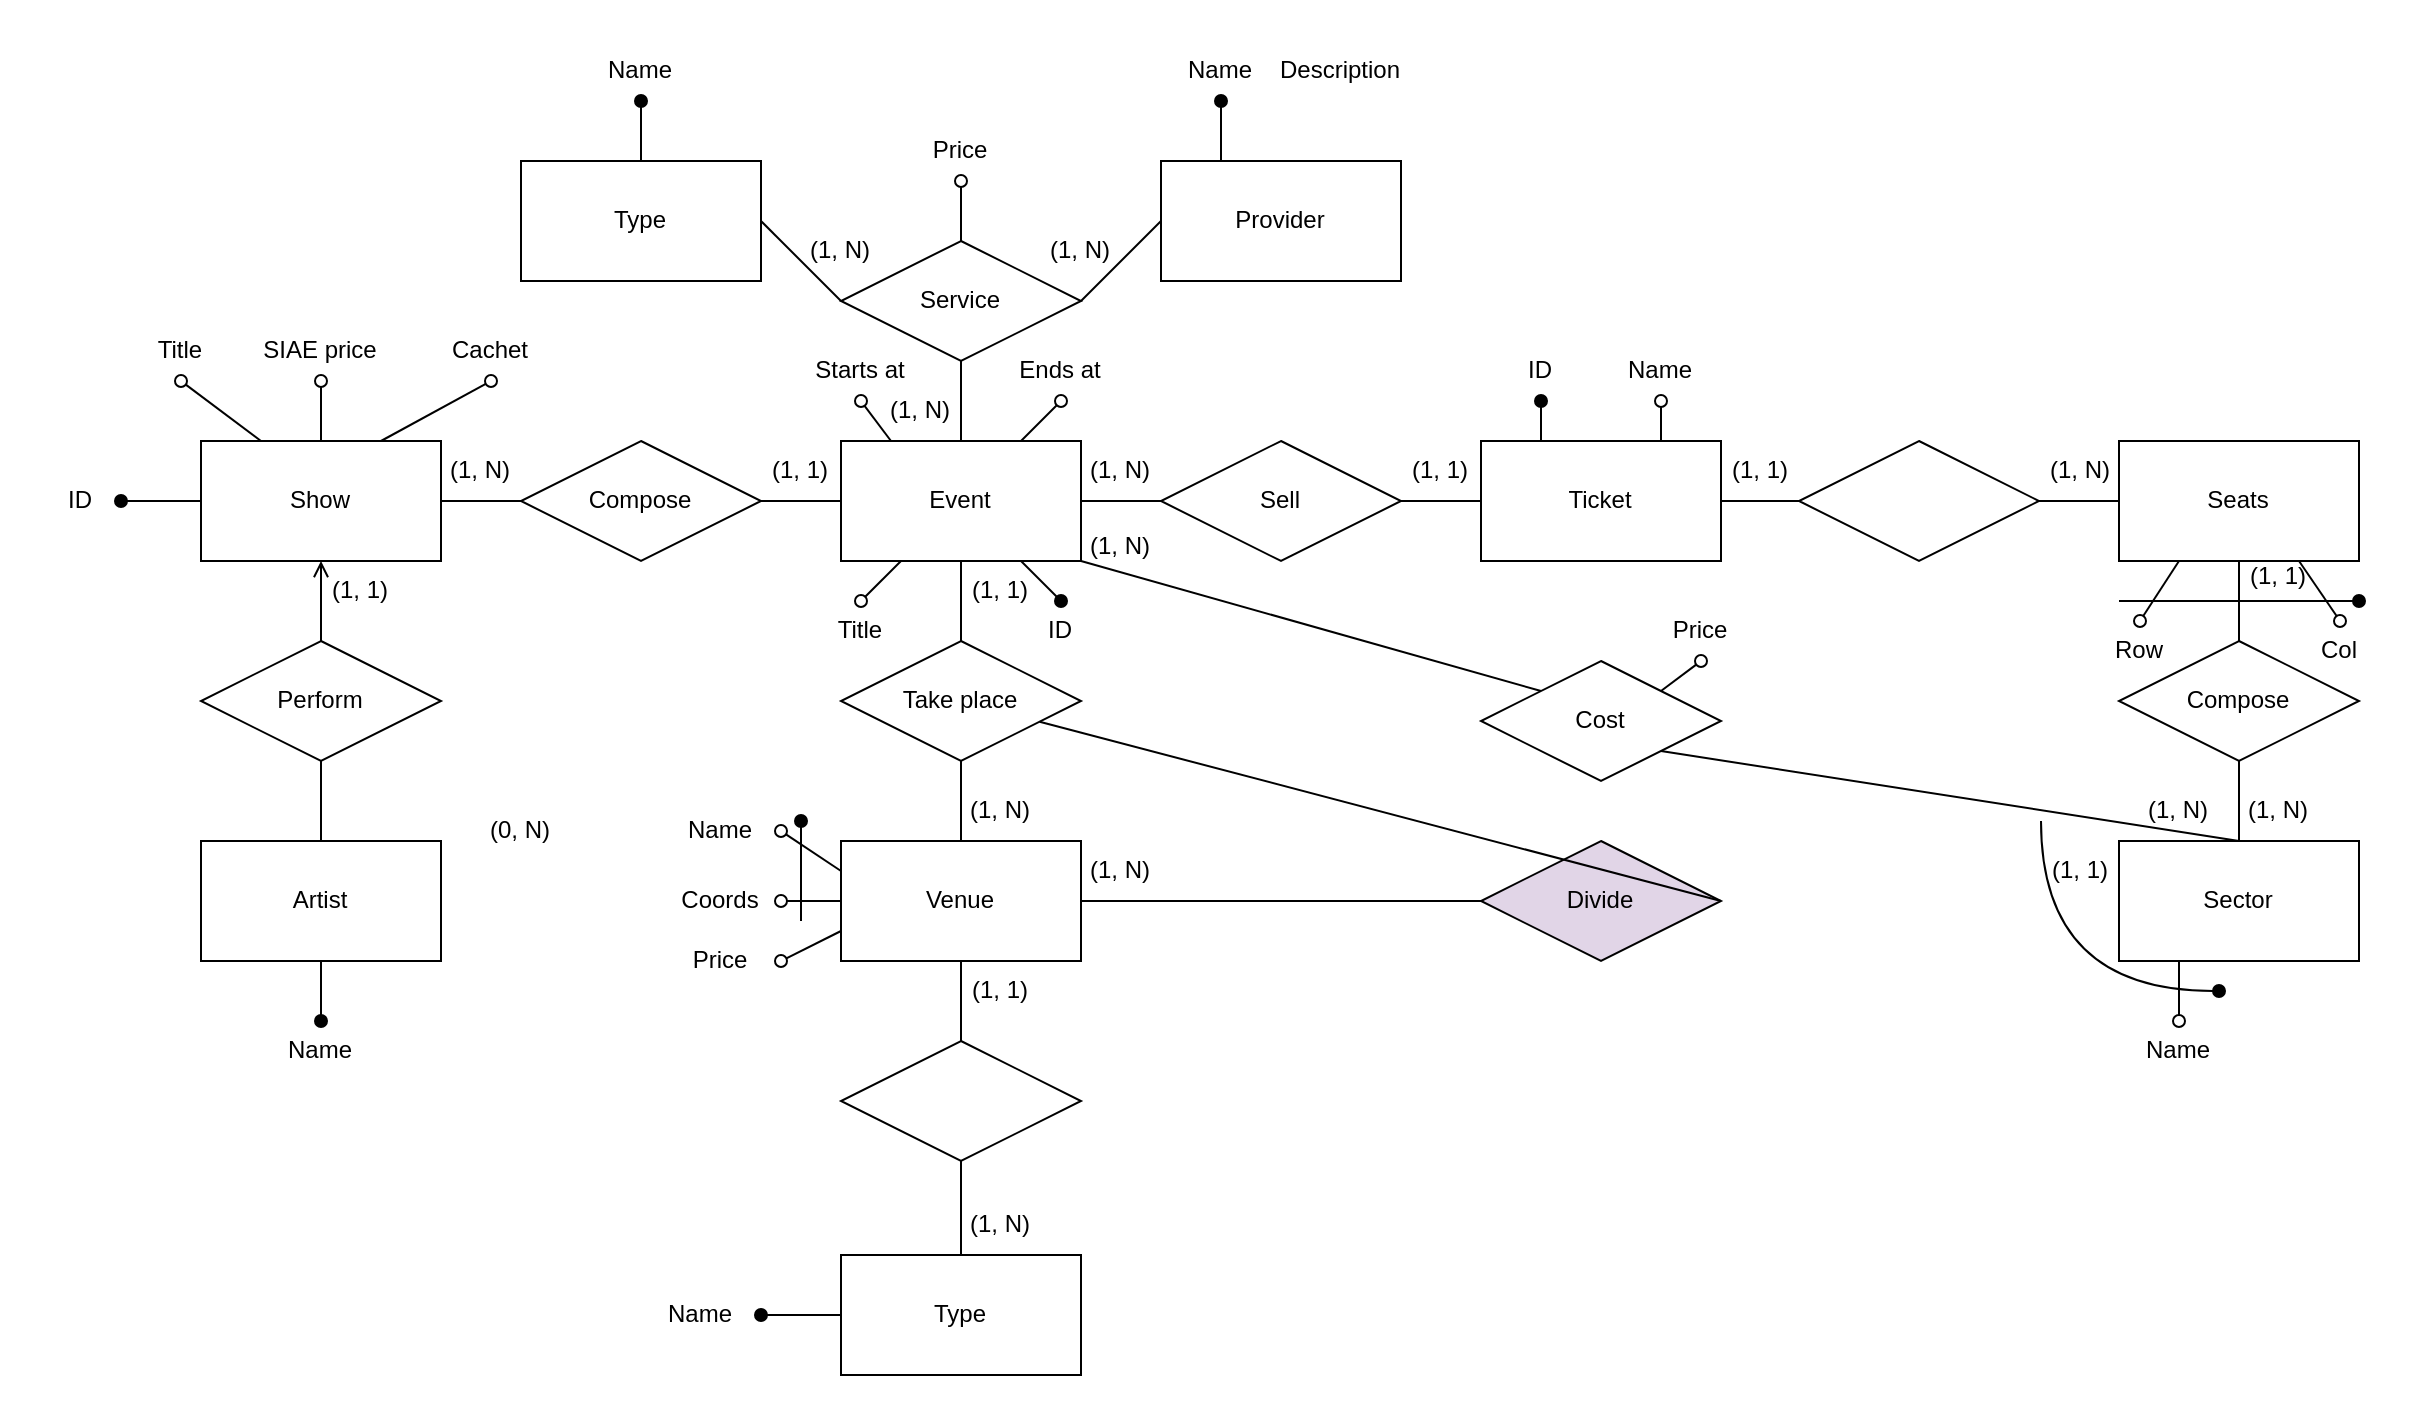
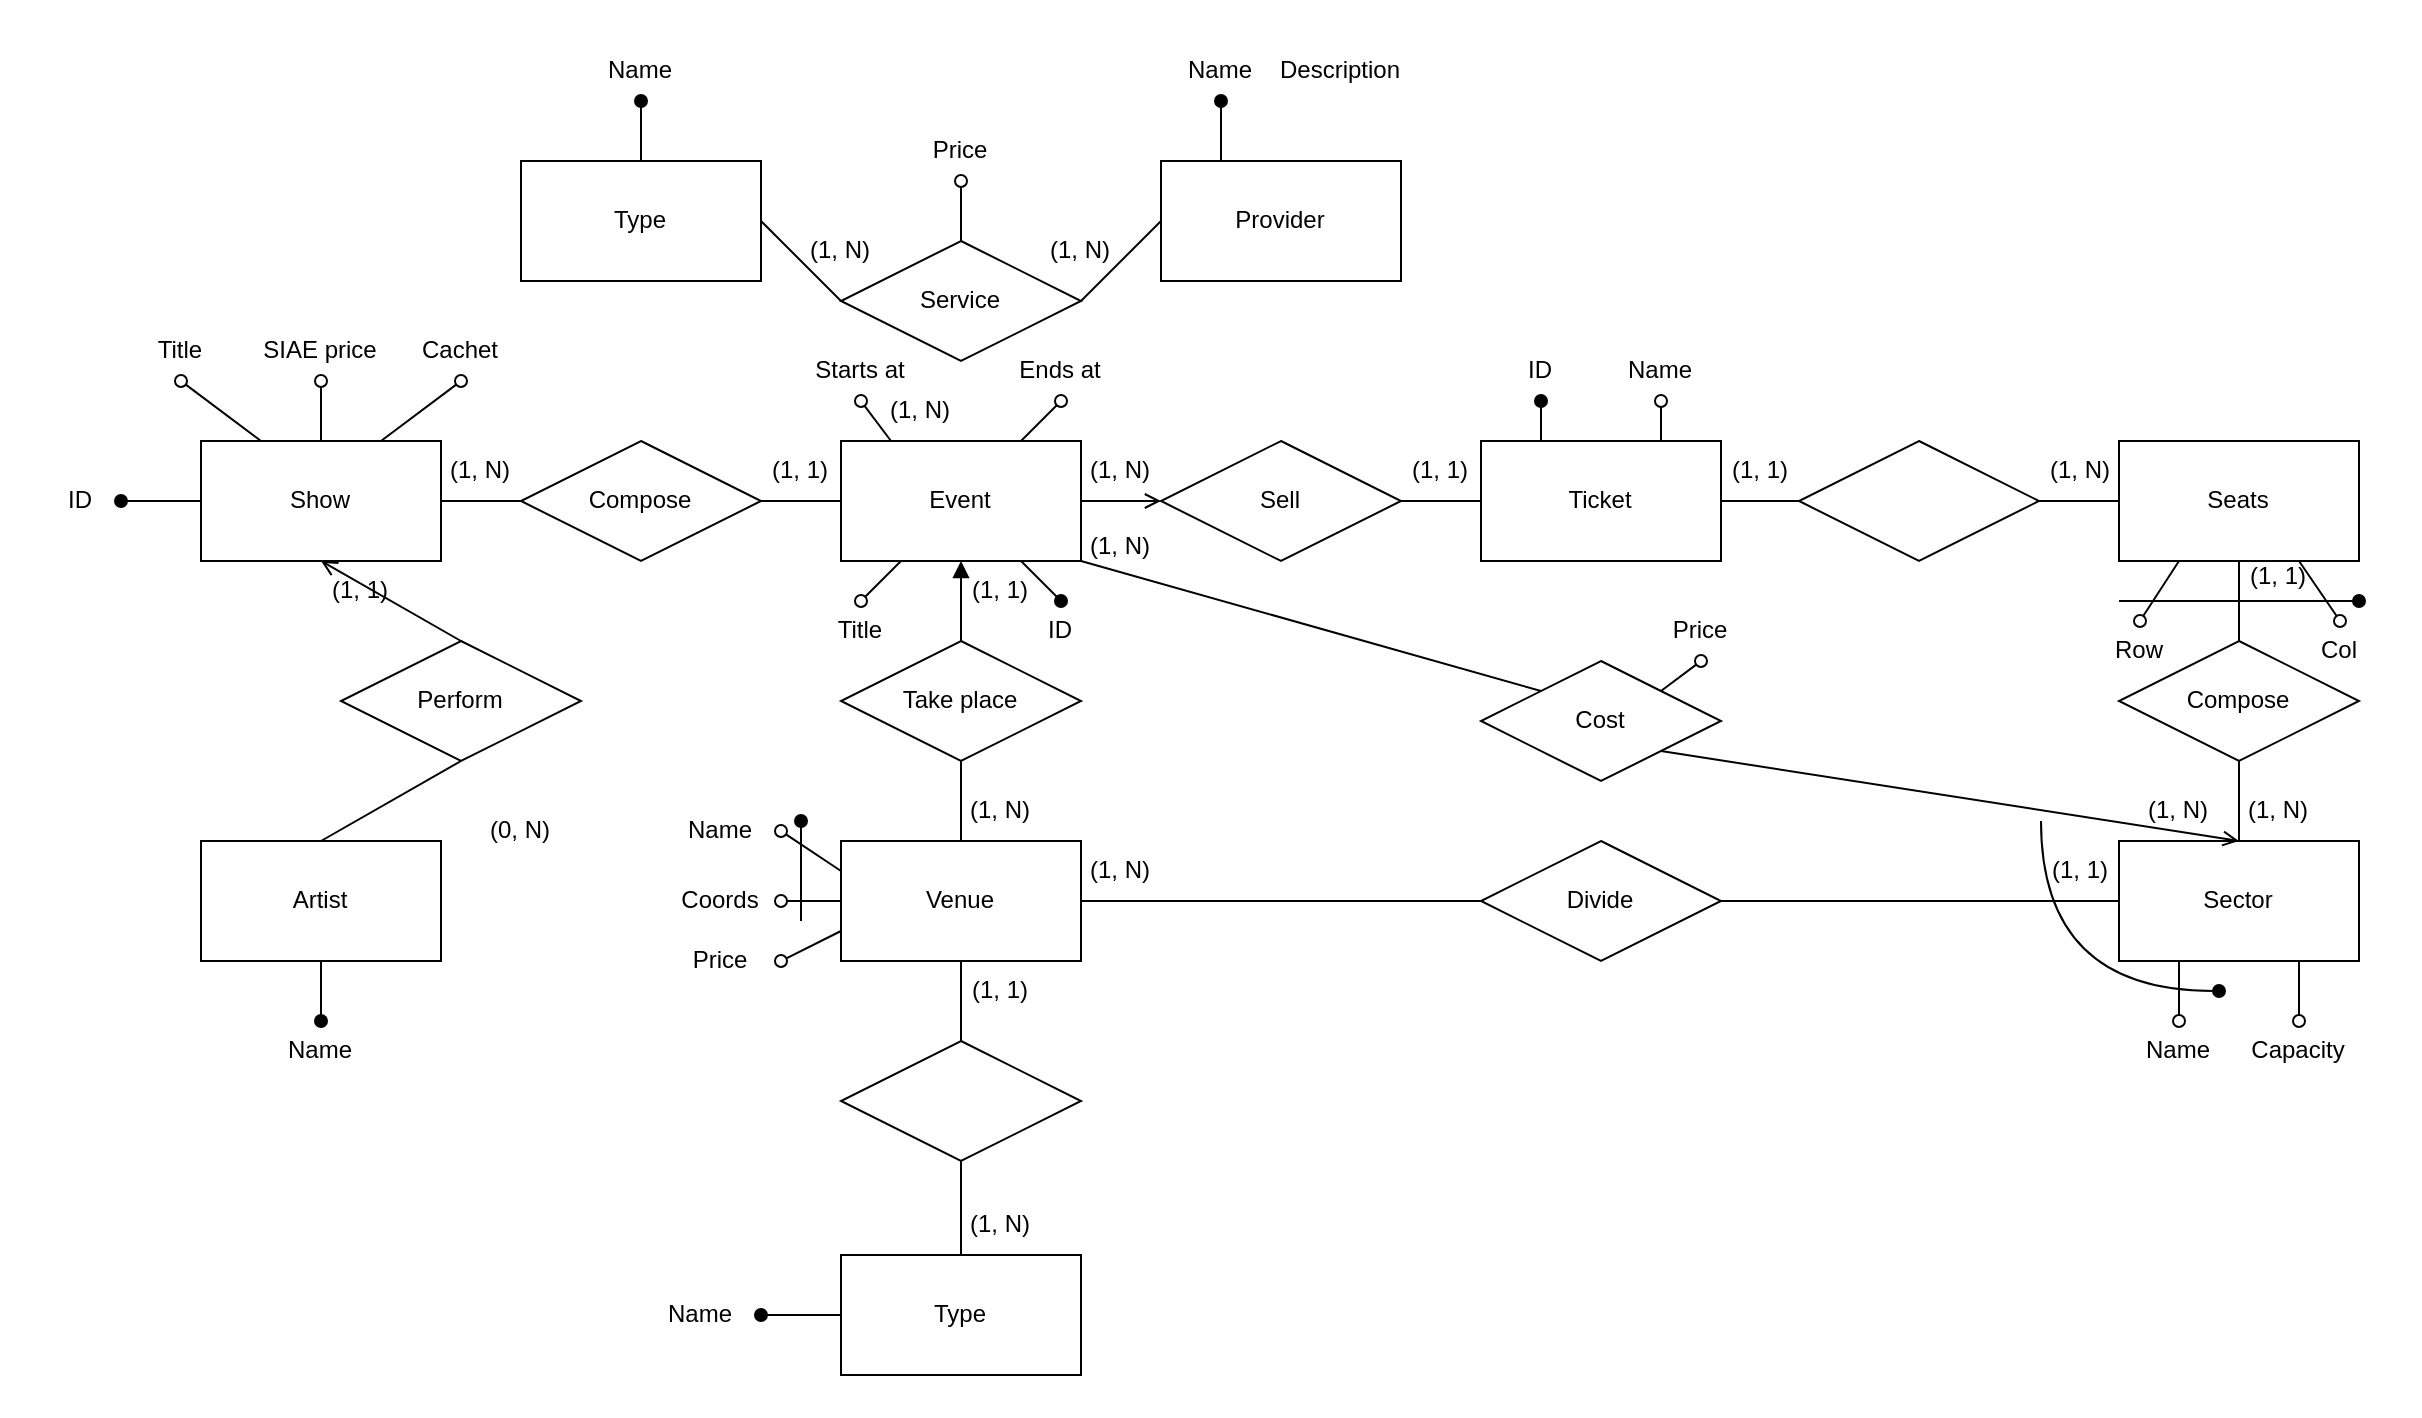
node "Cachet": moved (491, 351) -> (461, 351)
edge "Service" -- "Event": removed
edge "Event" -- "Sell": arrowhead none -> open
edge "Event" -- "Take place": arrowhead none -> block
node "Perform": moved (321, 701) -> (461, 701)
edge "Take place" -- "Divide": now "Sector" -- "Divide"
edge "Cost" -- "Sector": arrowhead none -> open
node "Divide": fillcolor #e1d5e7 -> #ffffff
edge "Sector" -> "Capacity": added
node "Capacity": added
